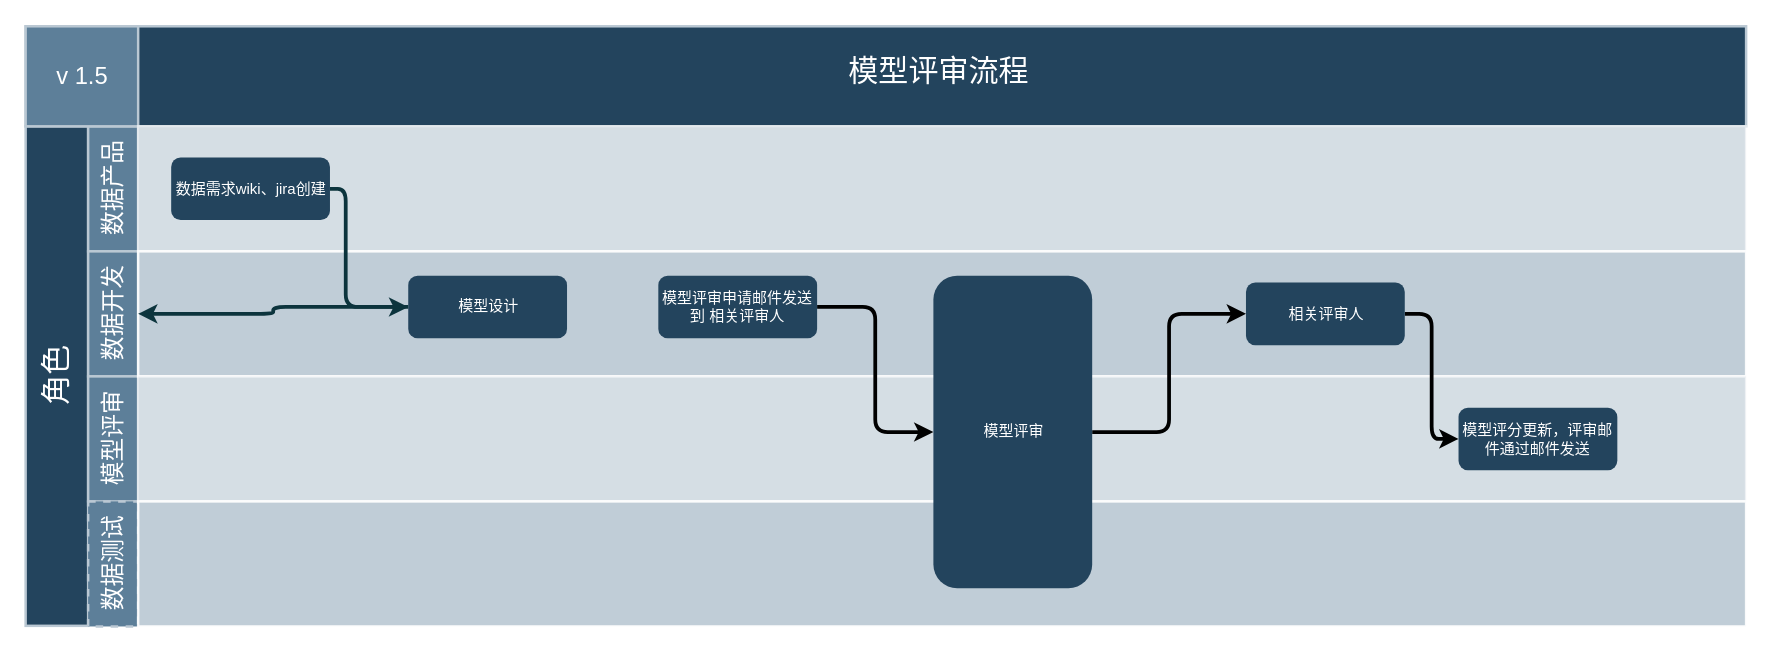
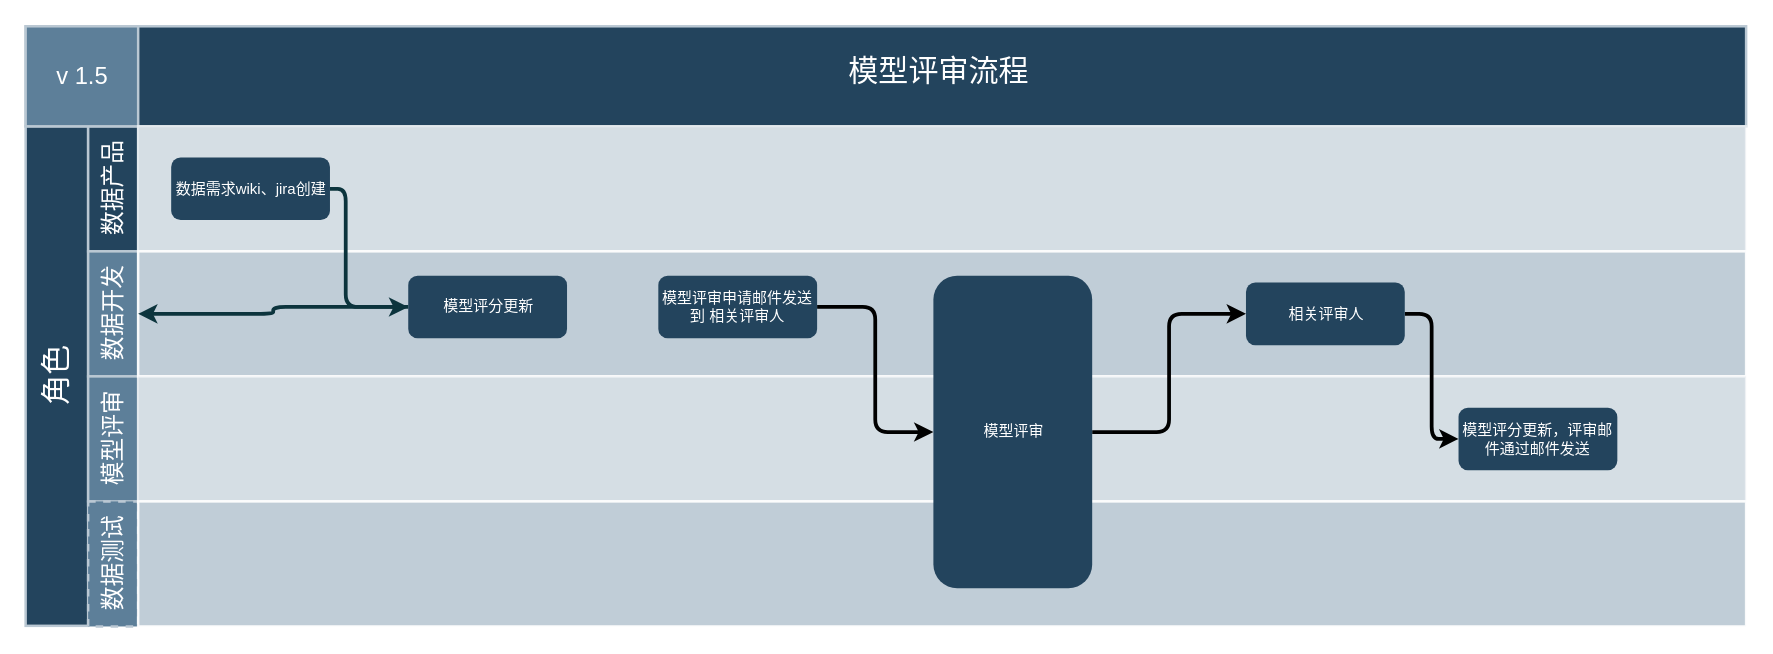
node "数据产品": fillcolor #5d7f99 -> #23445d
node "模型设计": label "模型设计" -> "模型评分更新"
